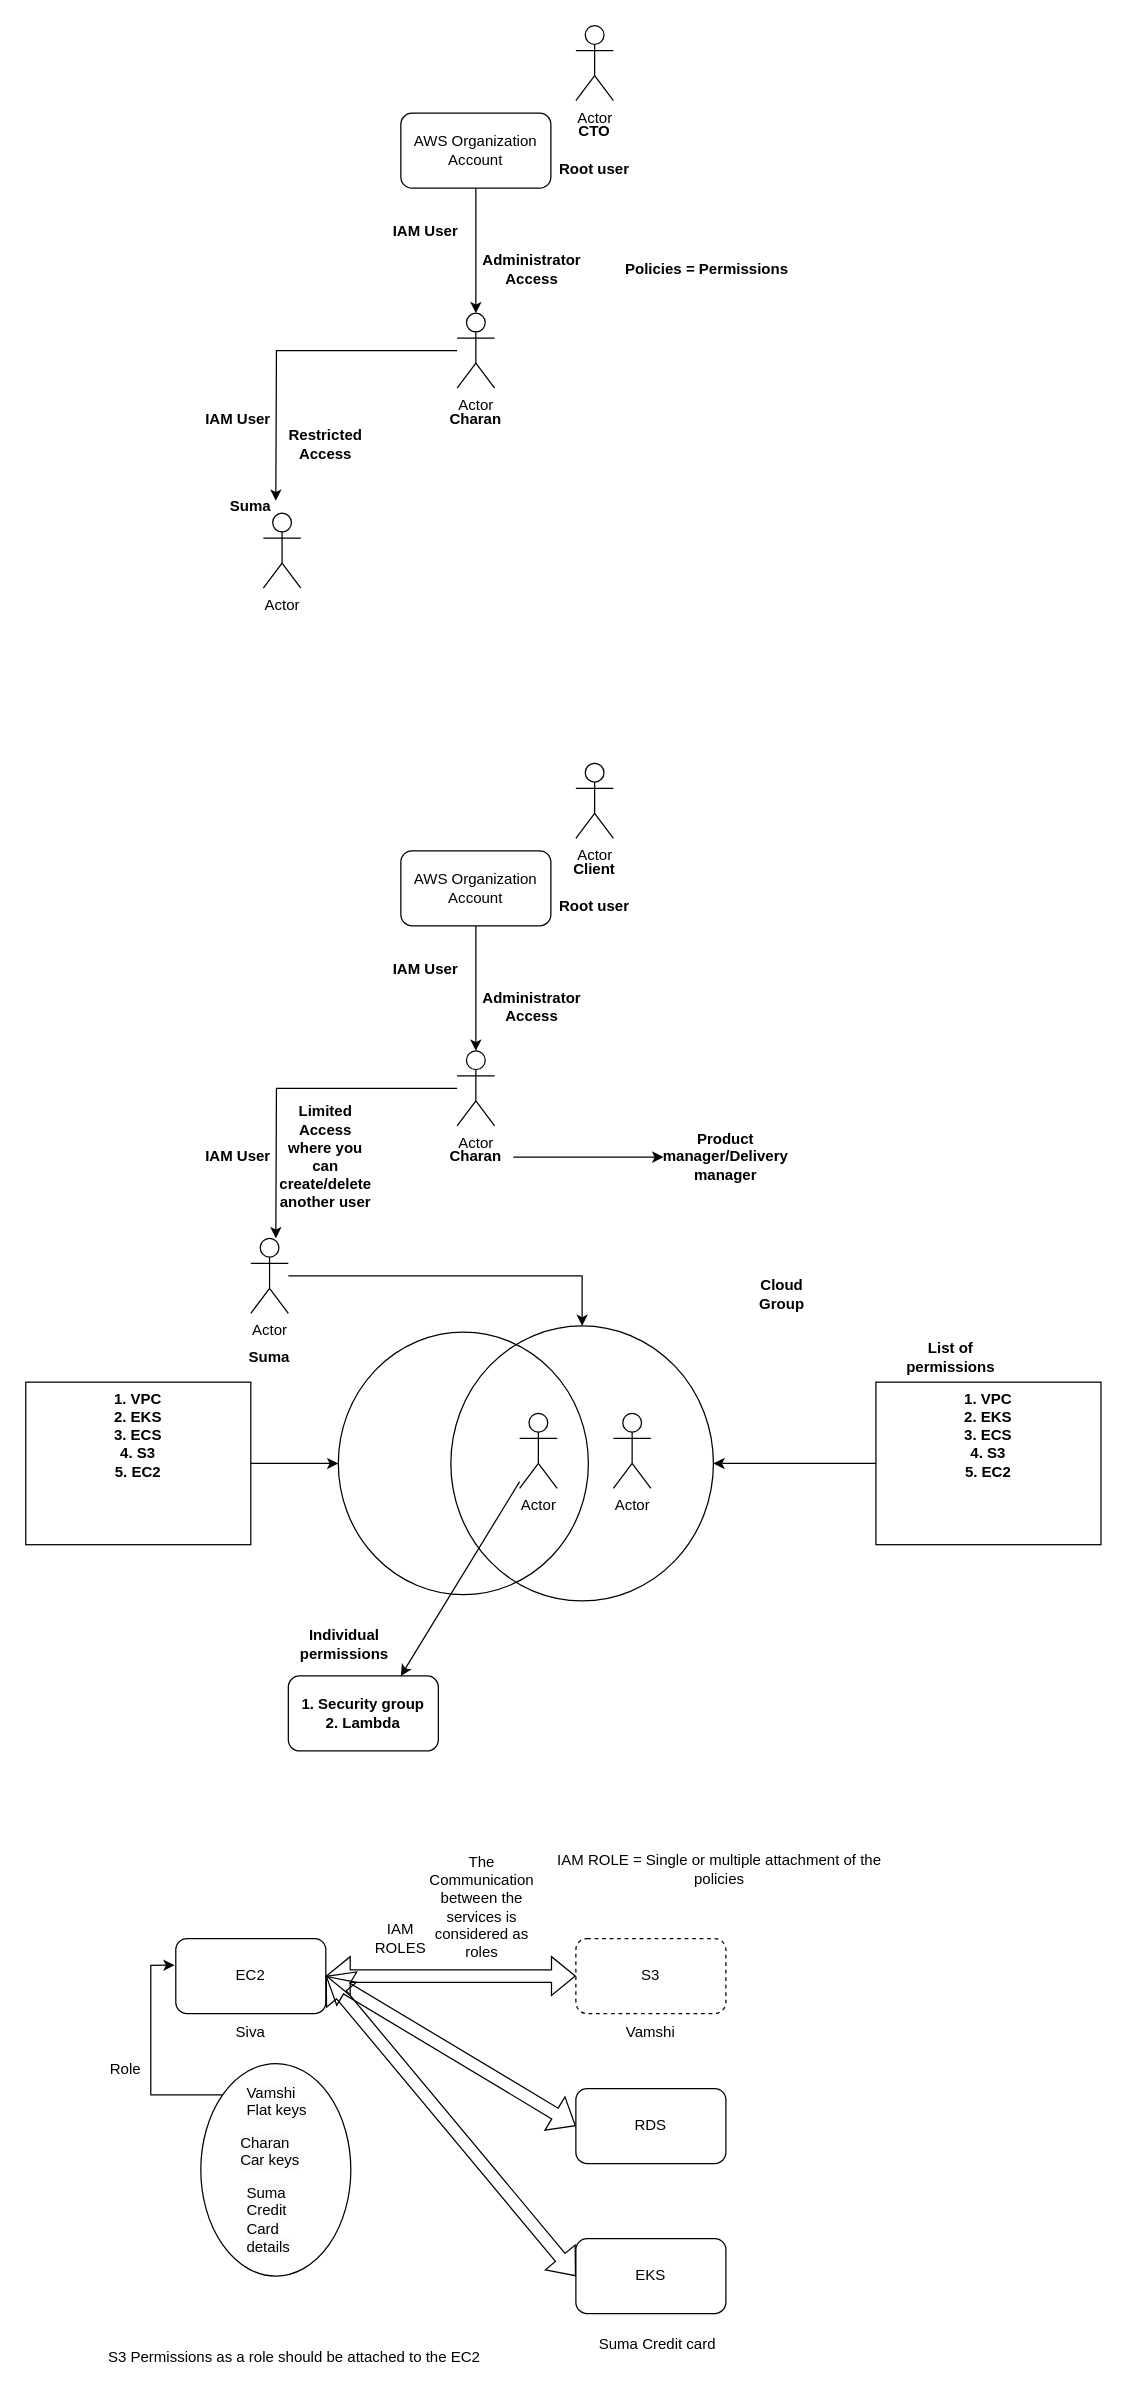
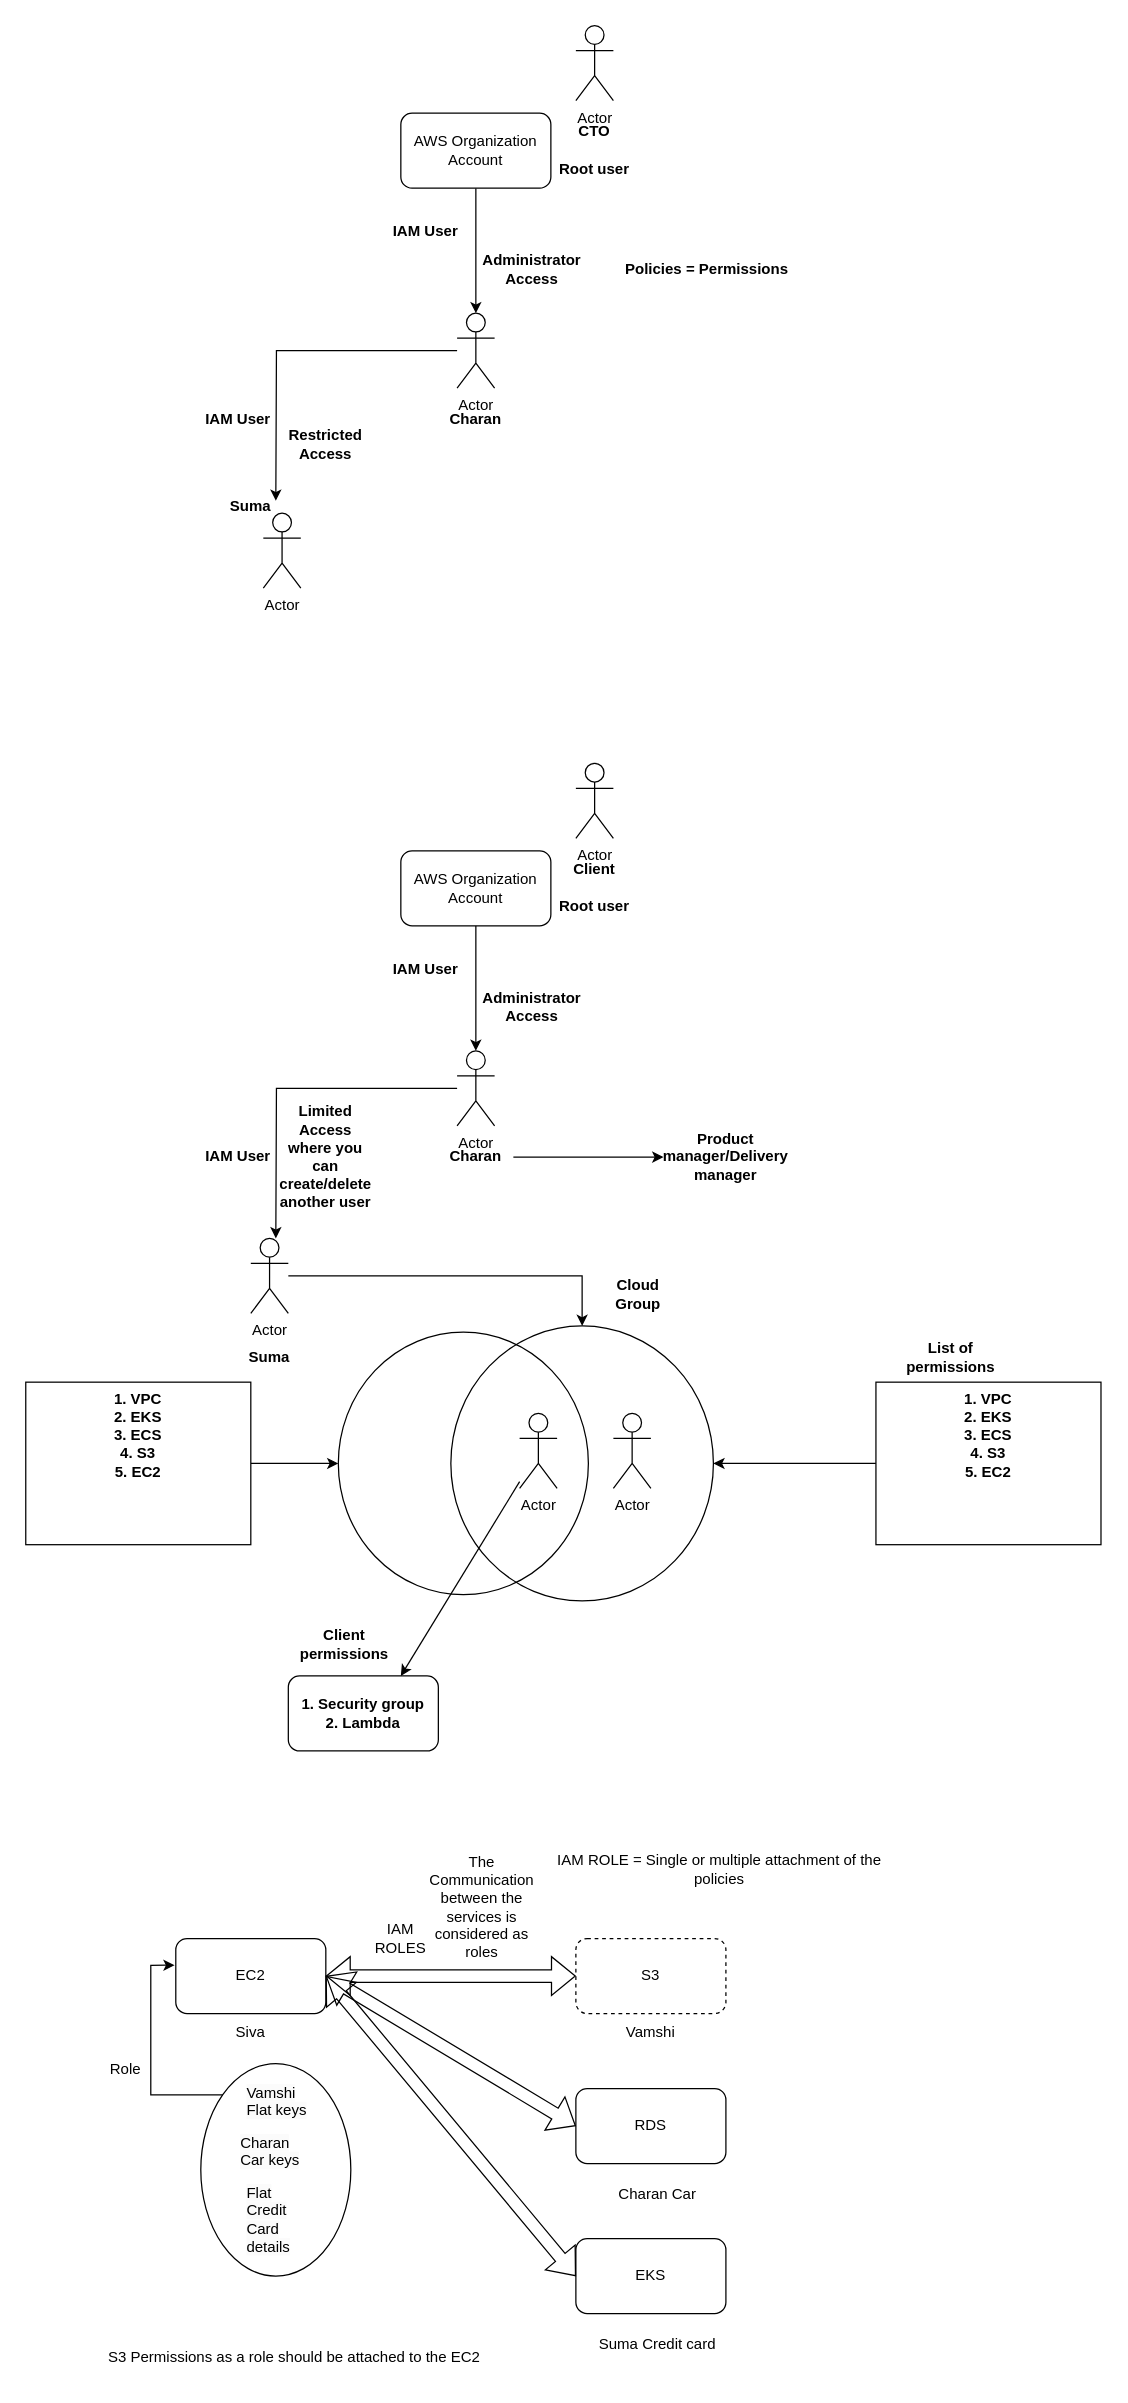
node "Cloud Group": moved (782, 1294) -> (638, 1294)
node "Individual permissions": label "Individual permissions" -> "Client permissions"
node "Charan Car": added
node "Suma Credit Card details": label "Suma Credit Card details" -> "Flat Credit Card details"
